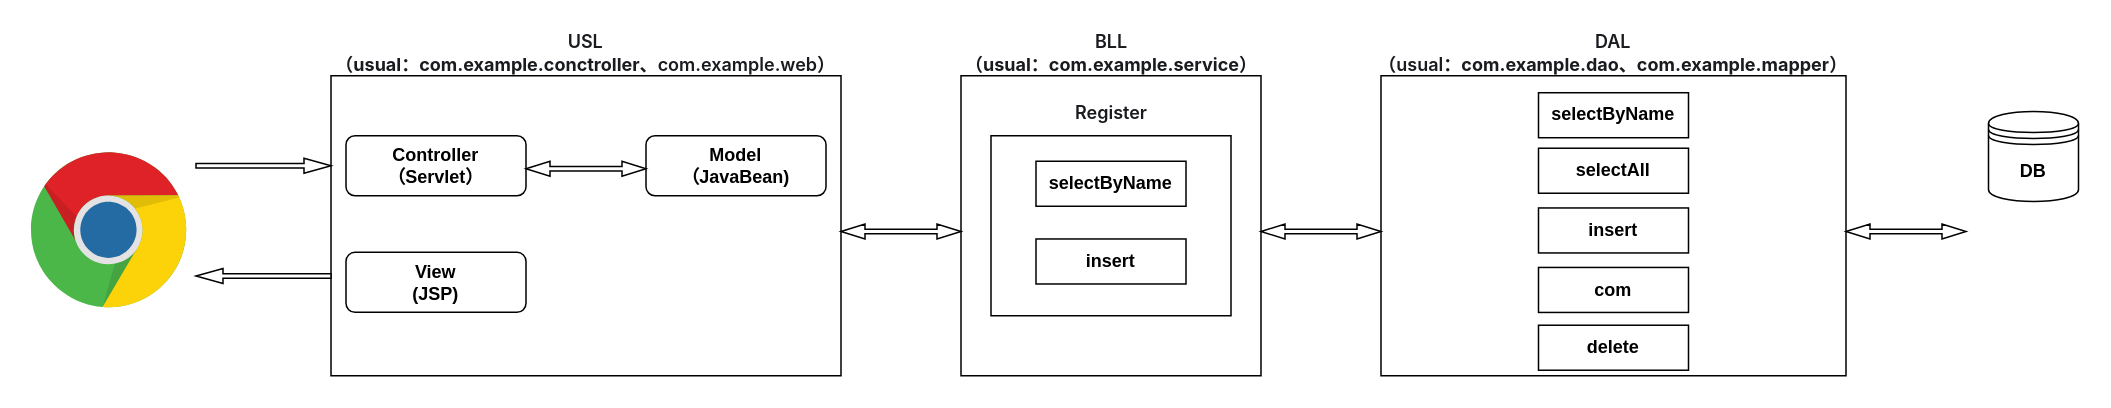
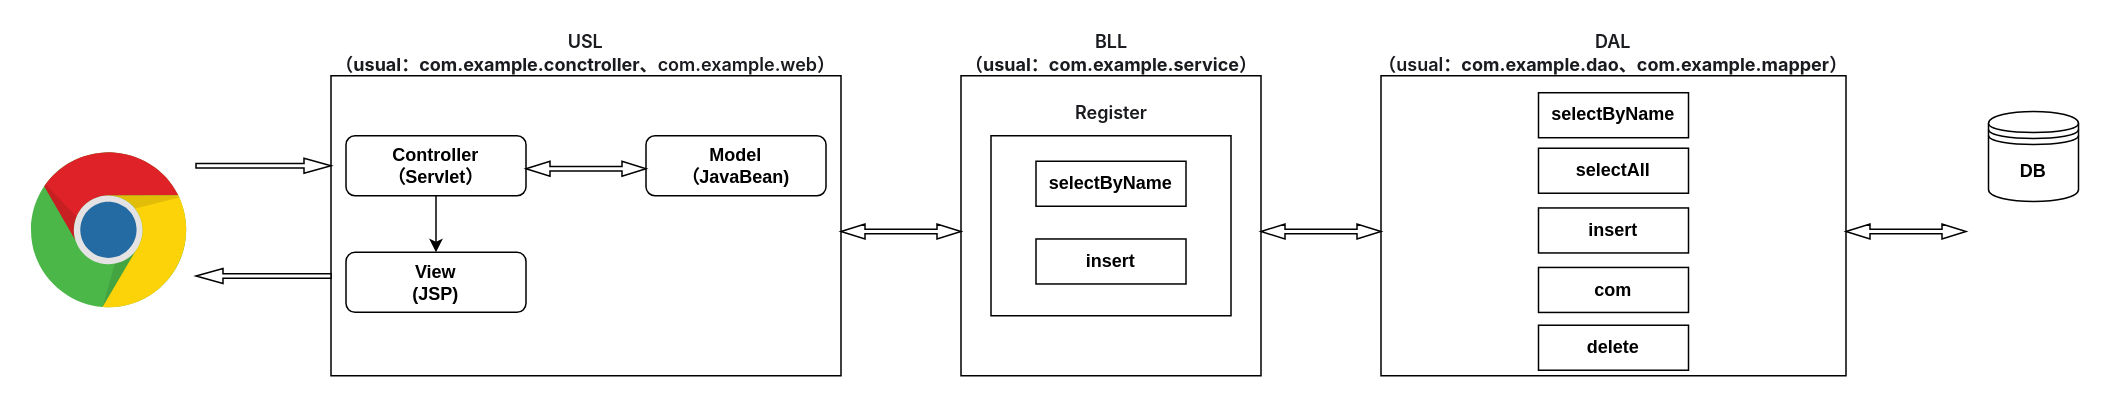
edge "Controller （Servlet）" -> "View (JSP)": added
